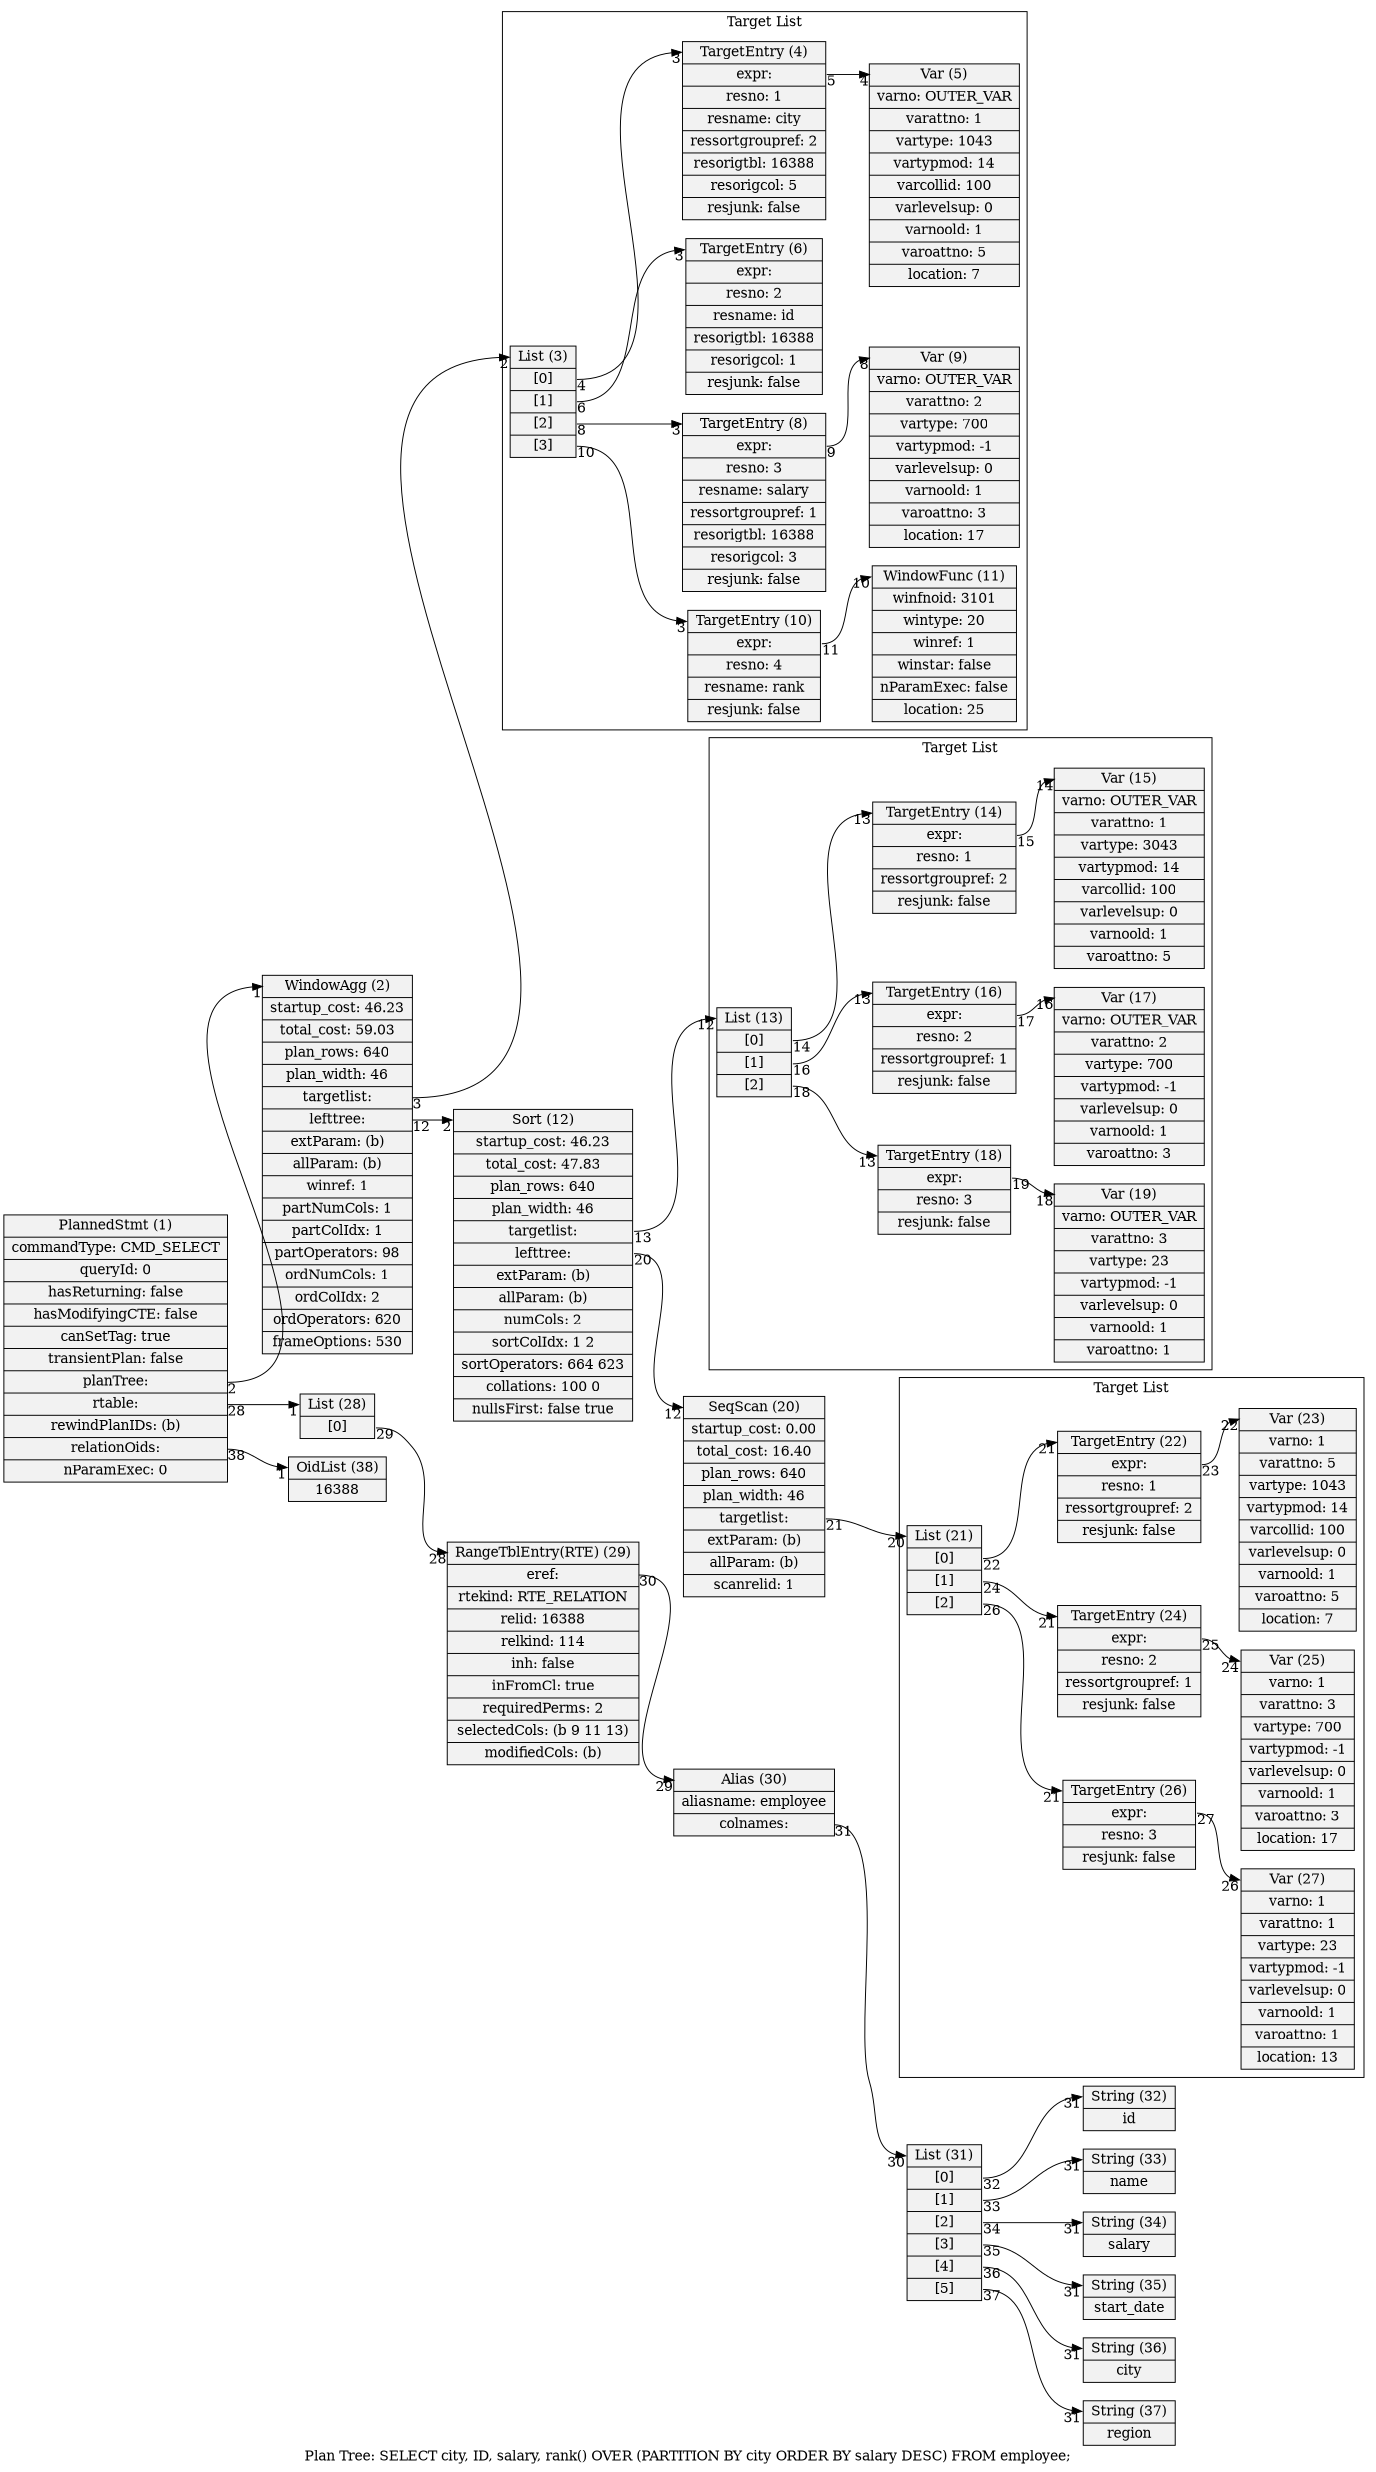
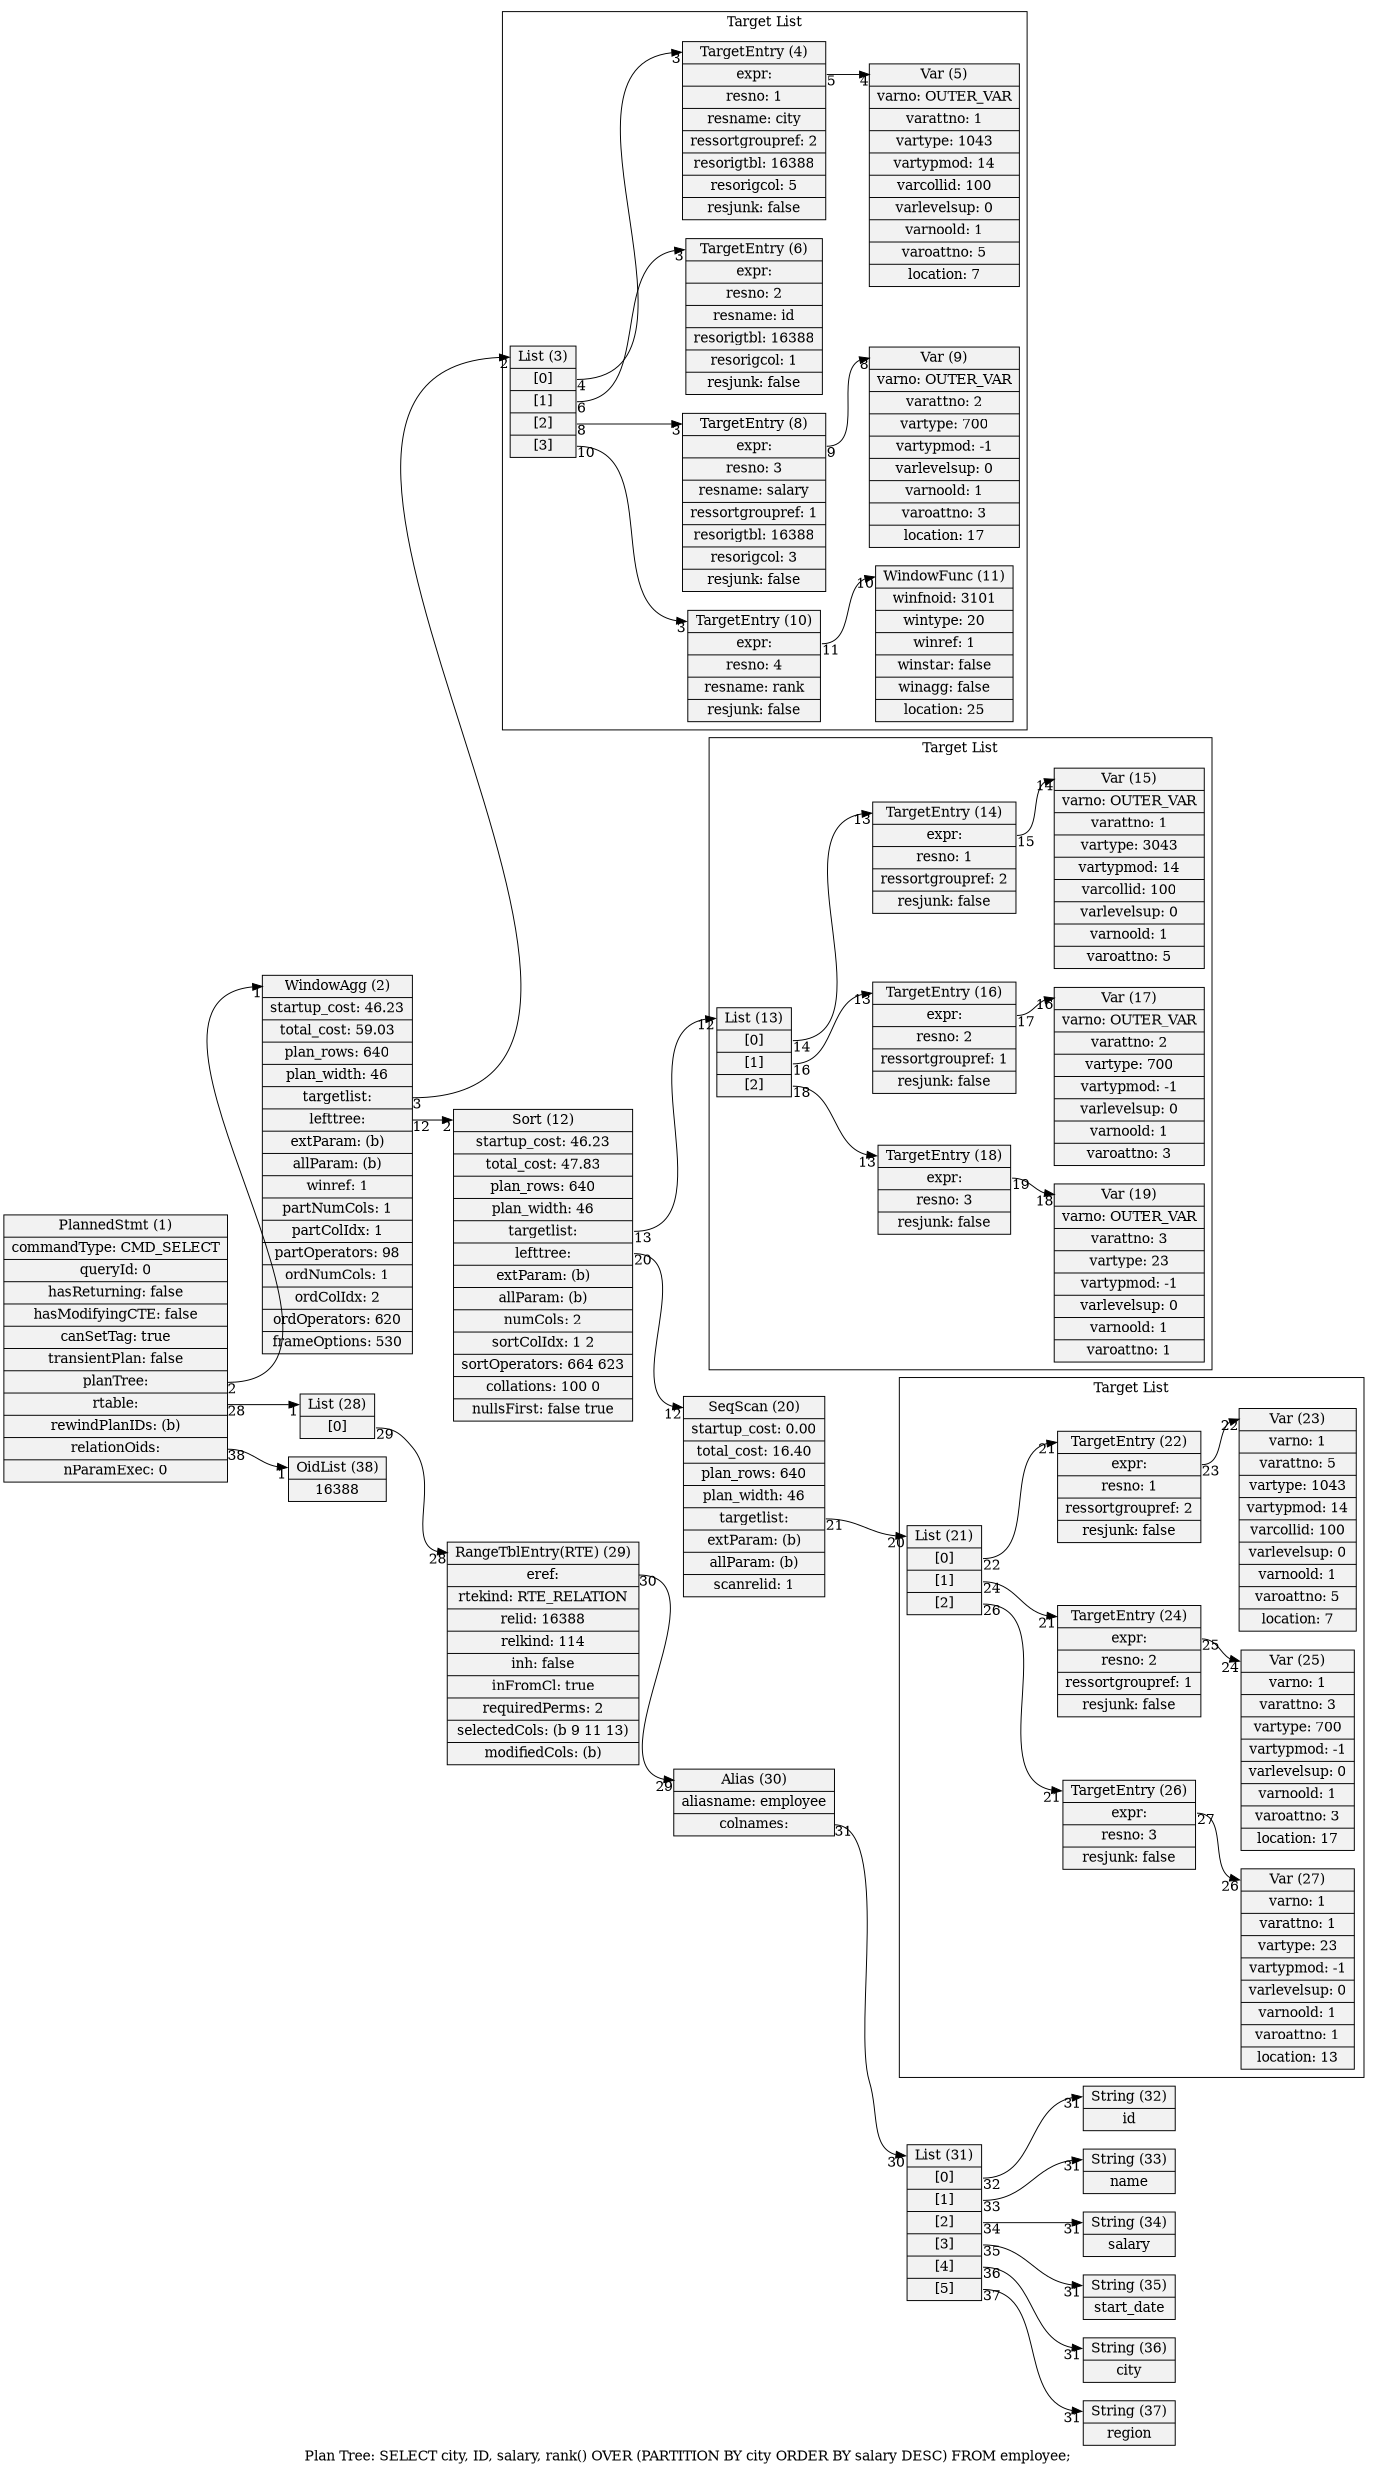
node "WindowFunc (11)": text "nParamExec: false" -> "winagg: false"
